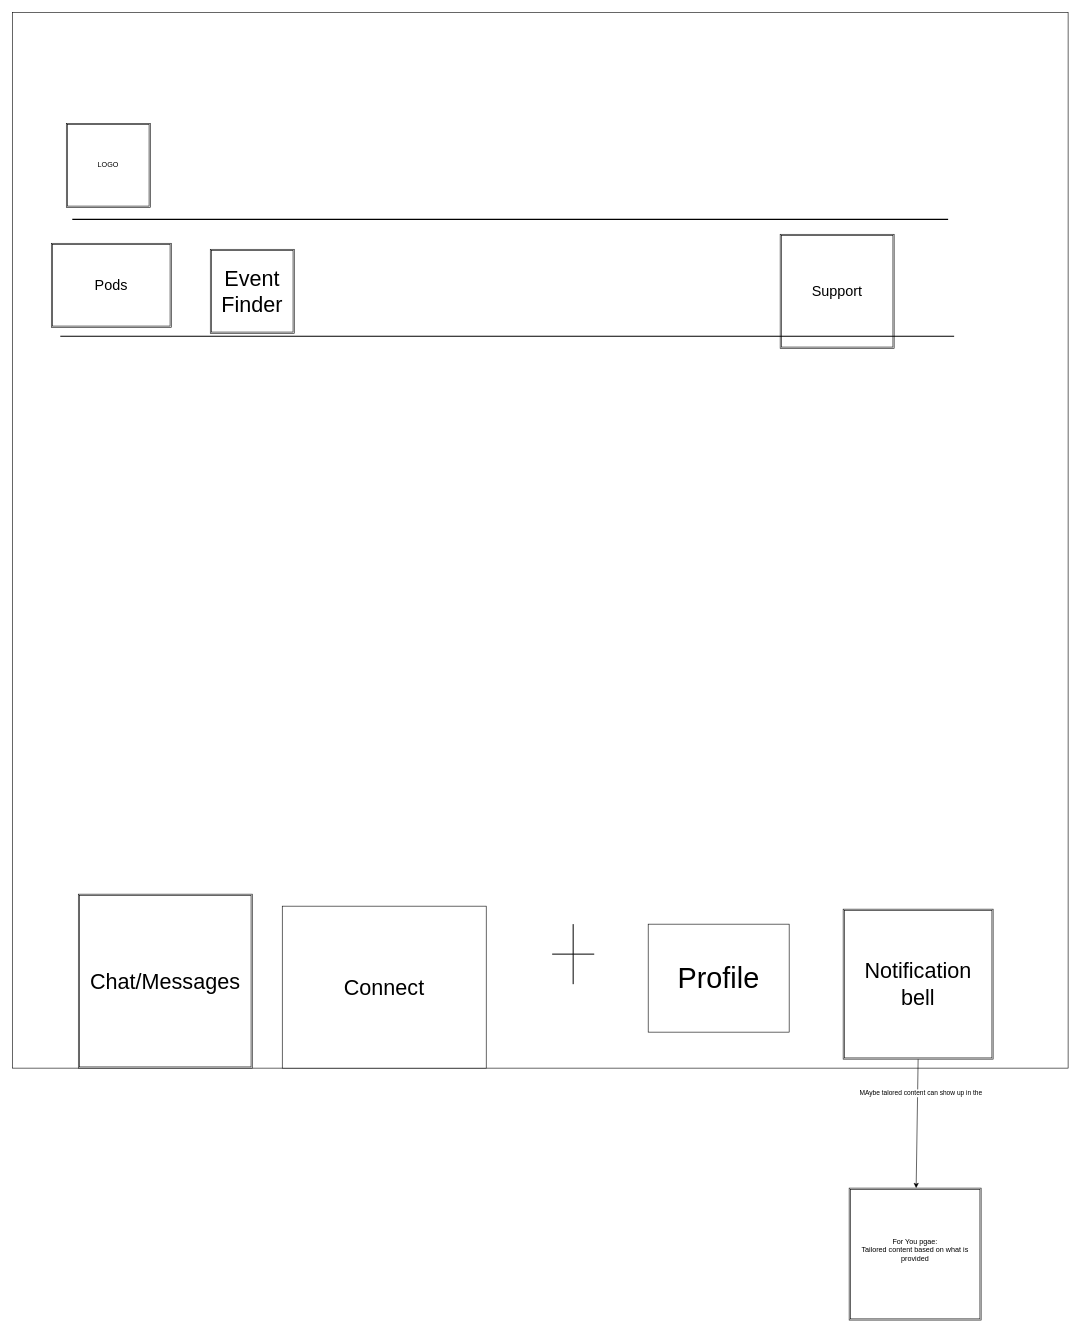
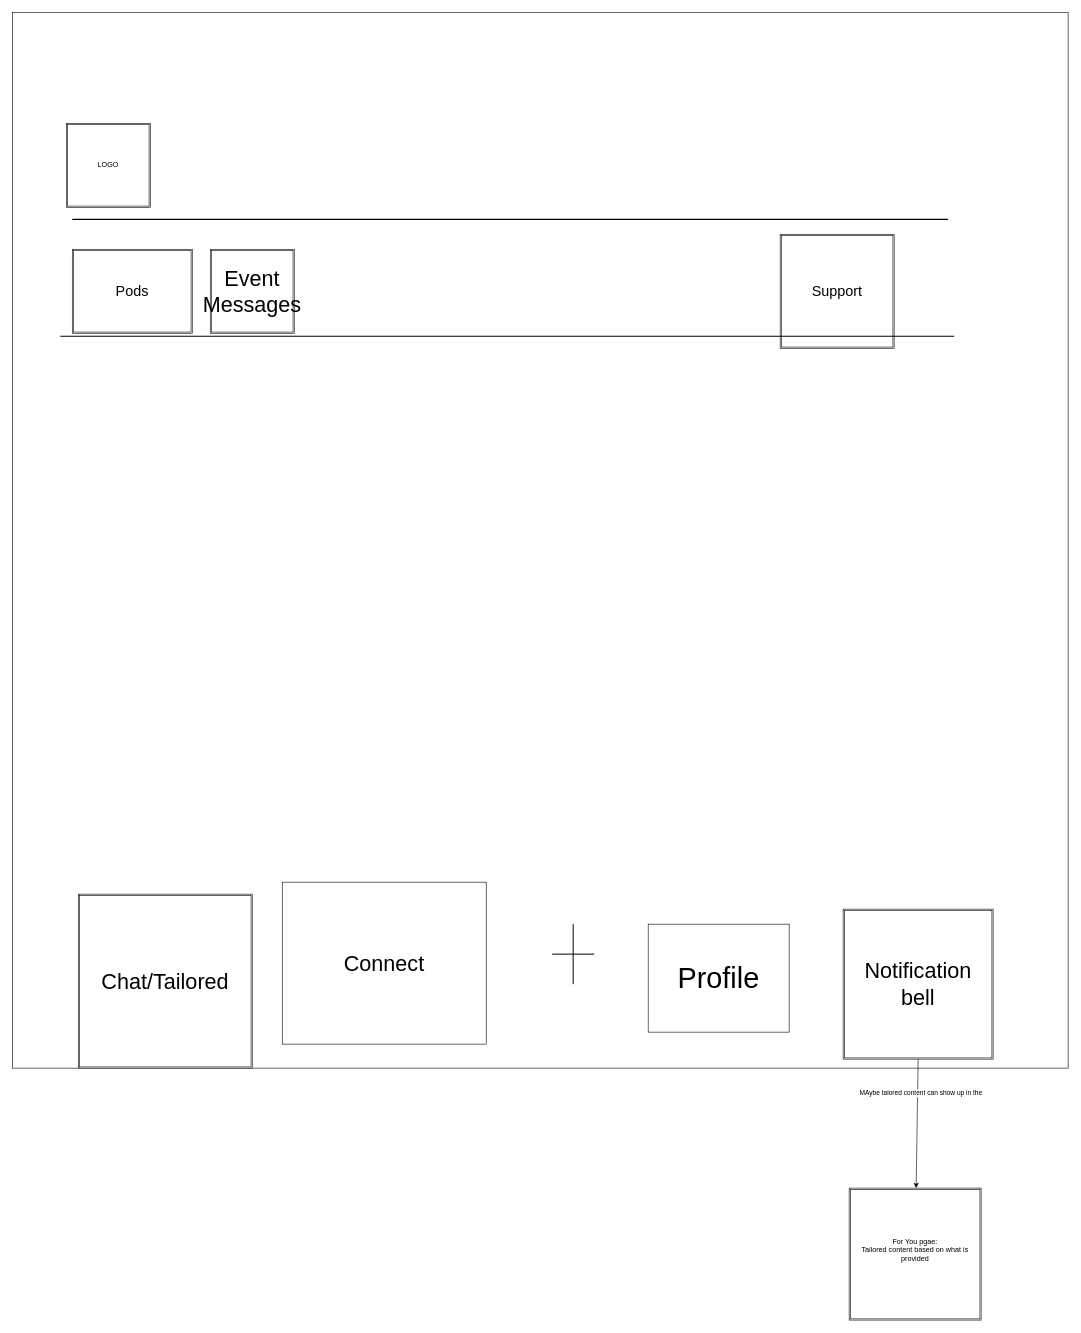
node "Pods": moved (111, 285) -> (132, 291)
node "Event Finder": label "Event Finder" -> "Event Messages"
node "Chat/Messages": label "Chat/Messages" -> "Chat/Tailored"
node "Connect": moved (384, 987) -> (384, 963)
